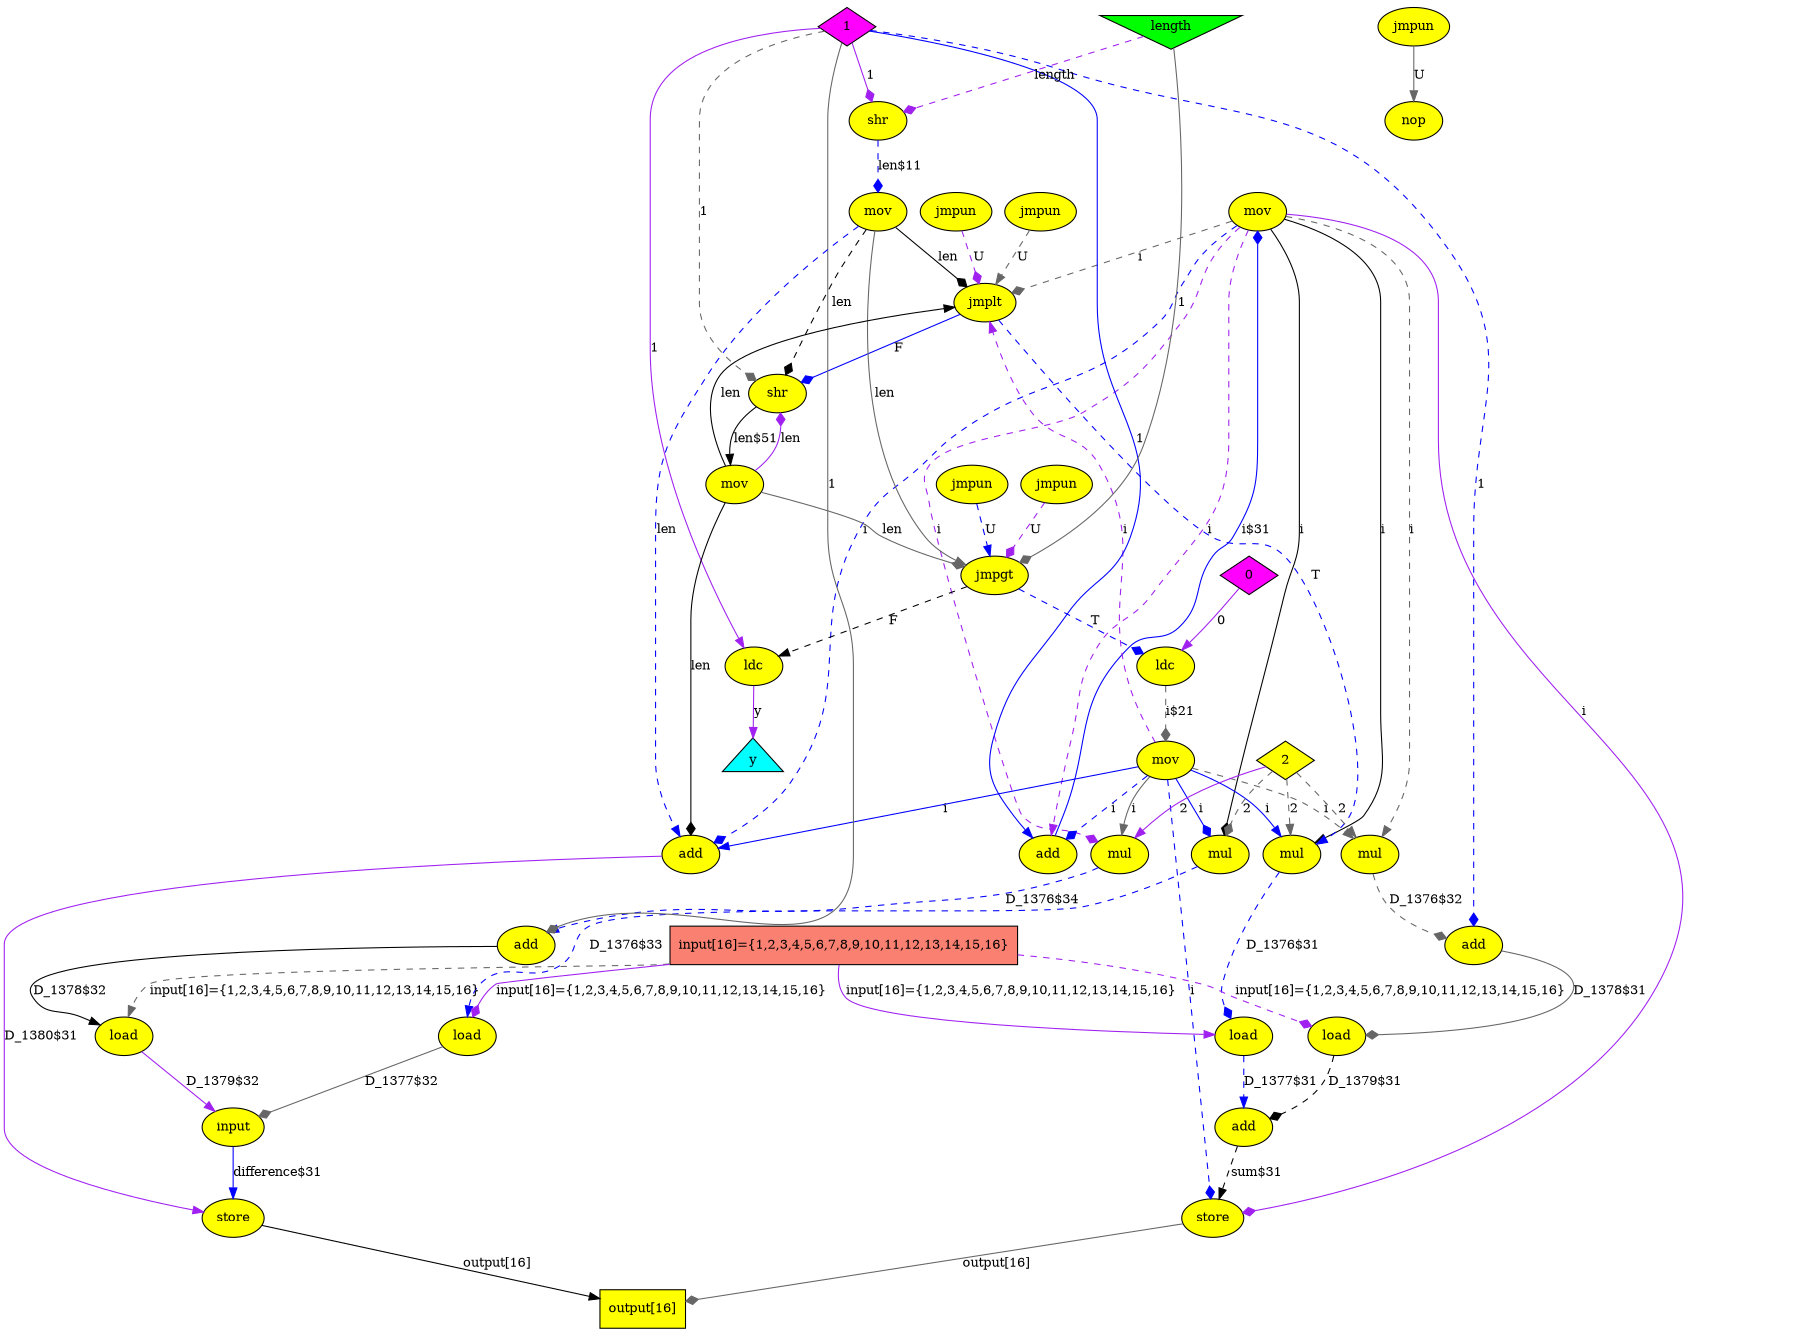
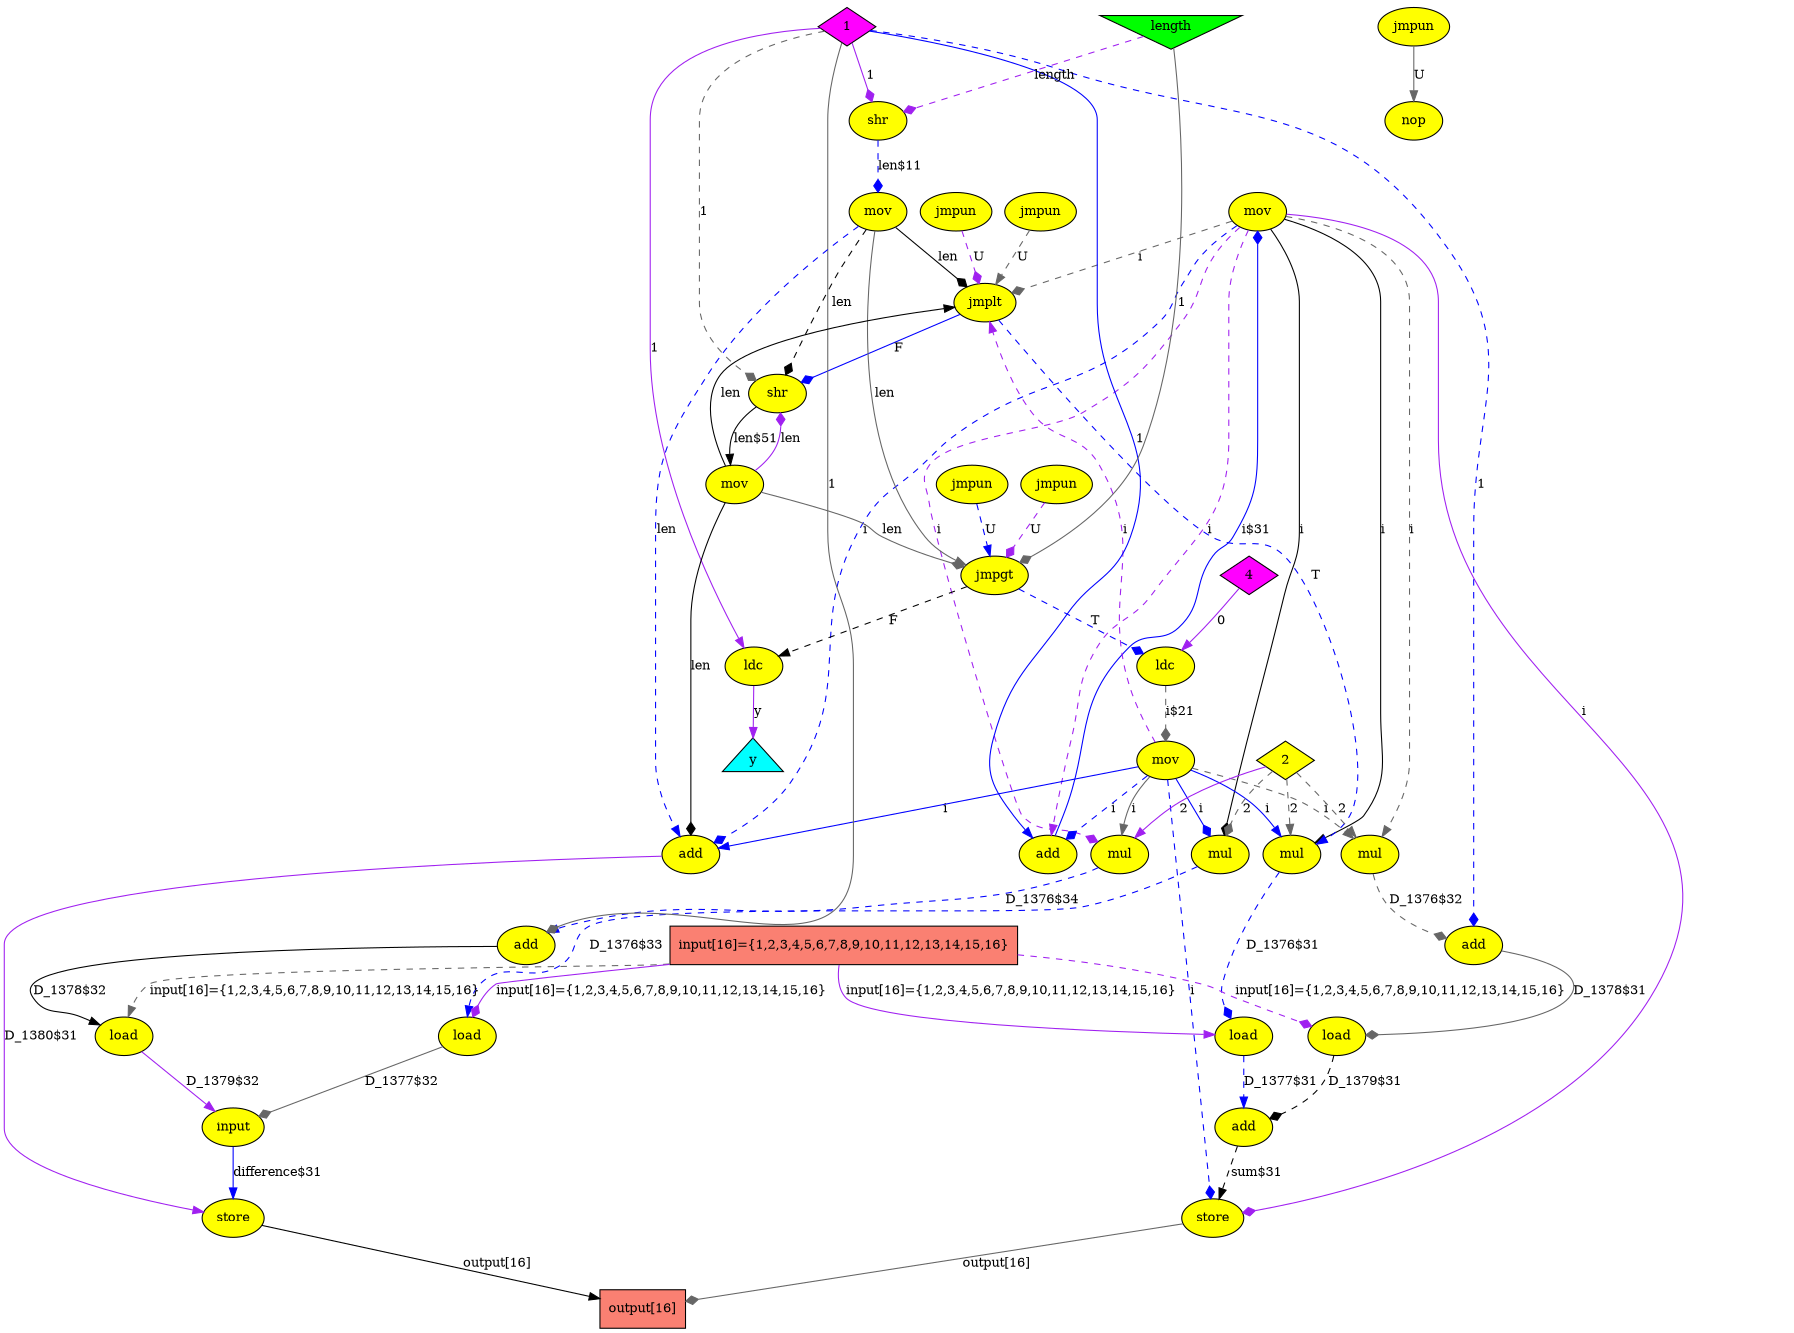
node "0": label "0" -> "4"
node "output[16]": fillcolor yellow -> salmon
